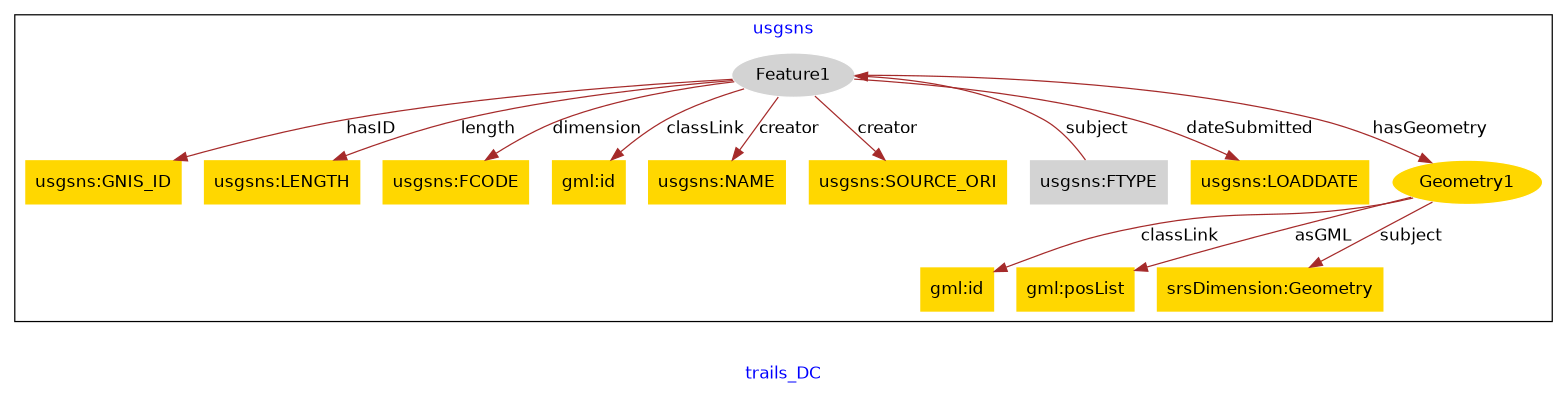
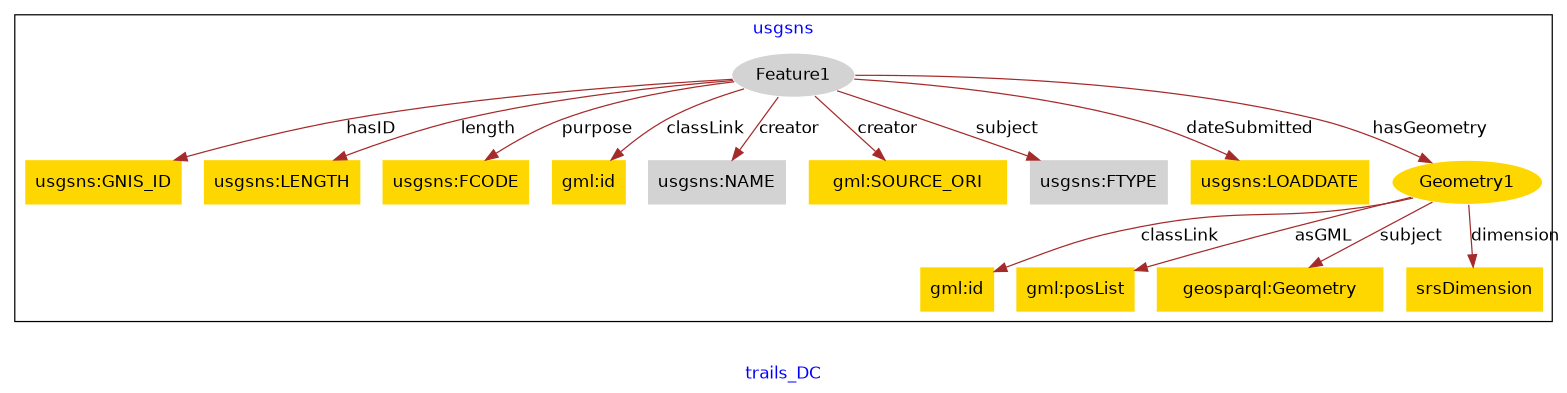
edge "usgsns:FTYPE" -> "Feature1": reversed
edge "Feature1" -> "usgsns:FCODE": label "dimension" -> "purpose"
node "usgsns:NAME": fillcolor gold -> lightgray
node "usgsns:SOURCE_ORI": label "usgsns:SOURCE_ORI" -> "gml:SOURCE_ORI"
node "srsDimension:Geometry": label "srsDimension:Geometry" -> "geosparql:Geometry"
node "srsDimension": added
